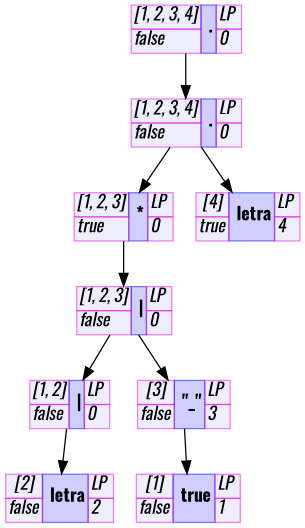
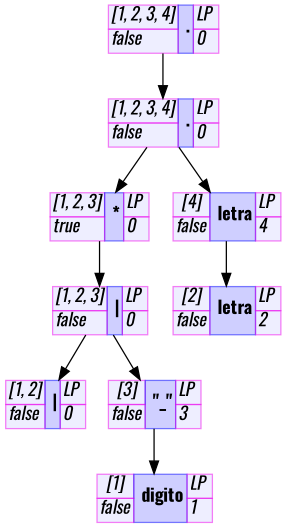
node "[4]": text "true" -> "false"
edge "[1, 2]" -> "[2]": now "[4]" -> "[2]"
node "[1]": text "true" -> "digito"
